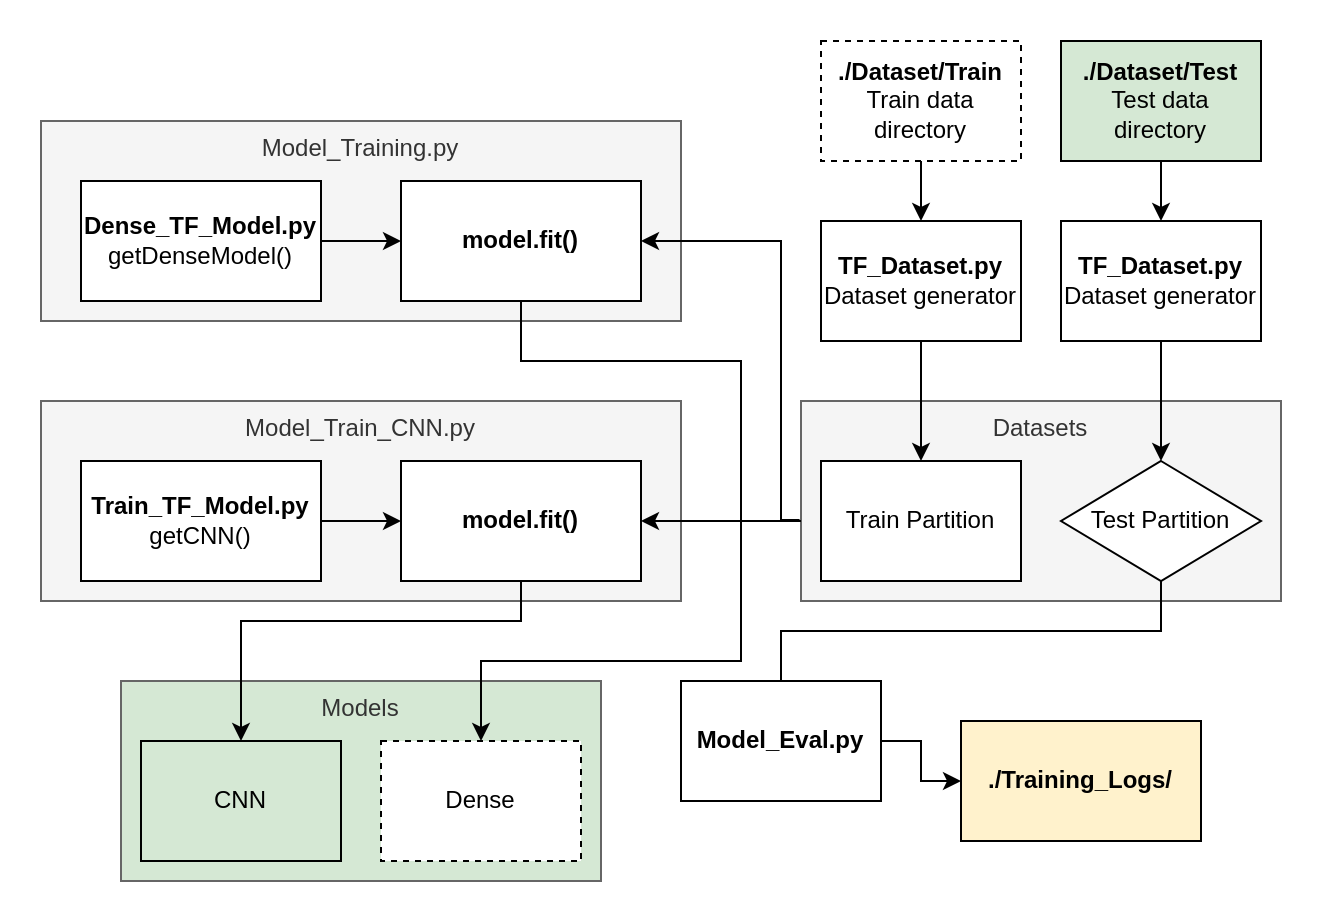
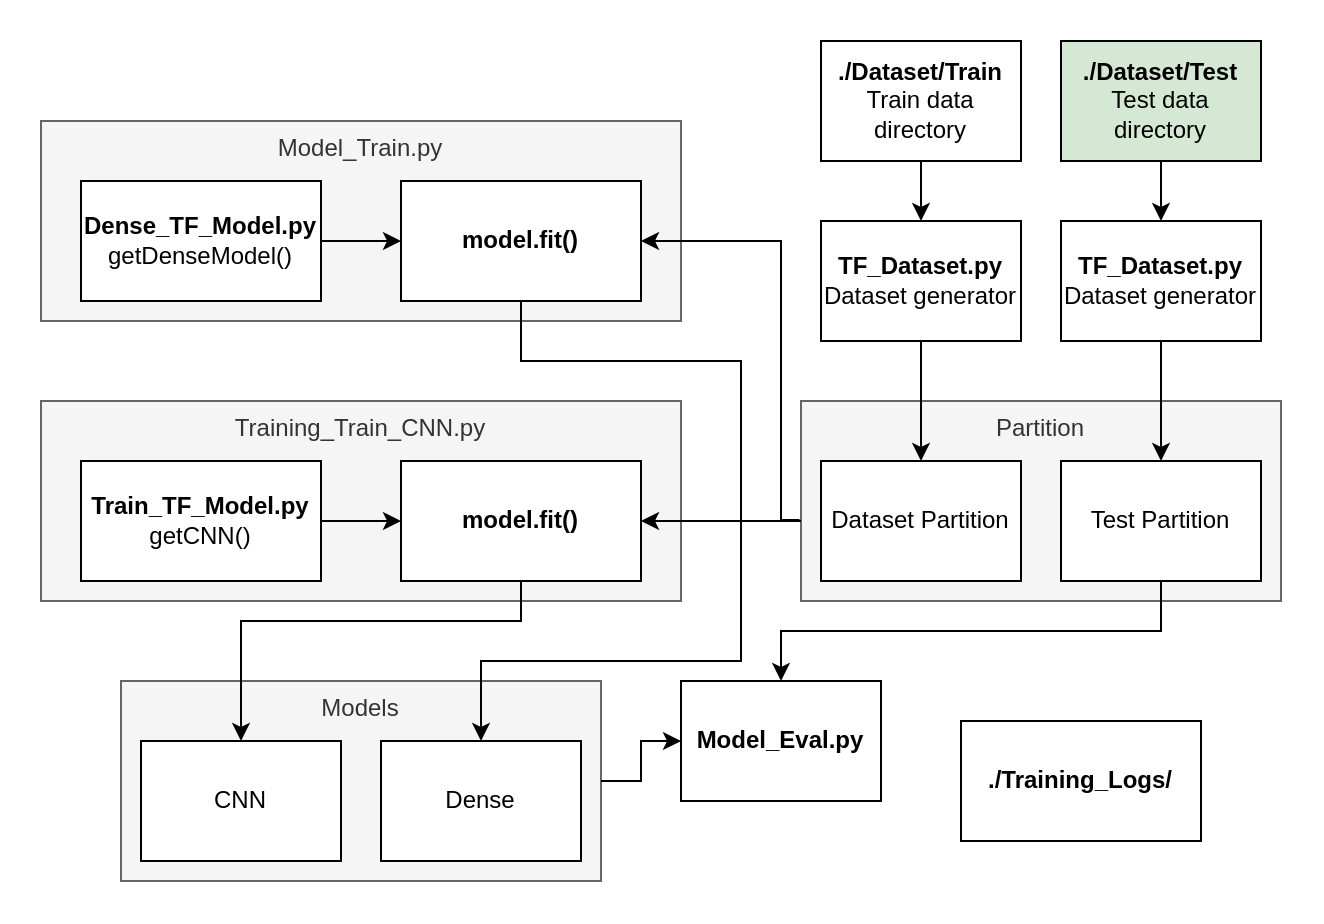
node "./Dataset/Train Train data directory": style dashed -> solid
node "Model_Training.py": label "Model_Training.py" -> "Model_Train.py"
node "Model_Train_CNN.py": label "Model_Train_CNN.py" -> "Training_Train_CNN.py"
node "Datasets": label "Datasets" -> "Partition"
node "Train Partition": label "Train Partition" -> "Dataset Partition"
node "Test Partition": shape diamond -> rectangle
edge "Test Partition" -- "Model_Eval.py": arrowhead none -> classic
edge "Model_Eval.py" -> "./Training_Logs/": removed
edge "Models" -> "Model_Eval.py": added
node "Models": fillcolor #d5e8d4 -> #f5f5f5
node "./Training_Logs/": fillcolor #fff2cc -> #ffffff
node "CNN": fillcolor #d5e8d4 -> #ffffff
node "Dense": style dashed -> solid
